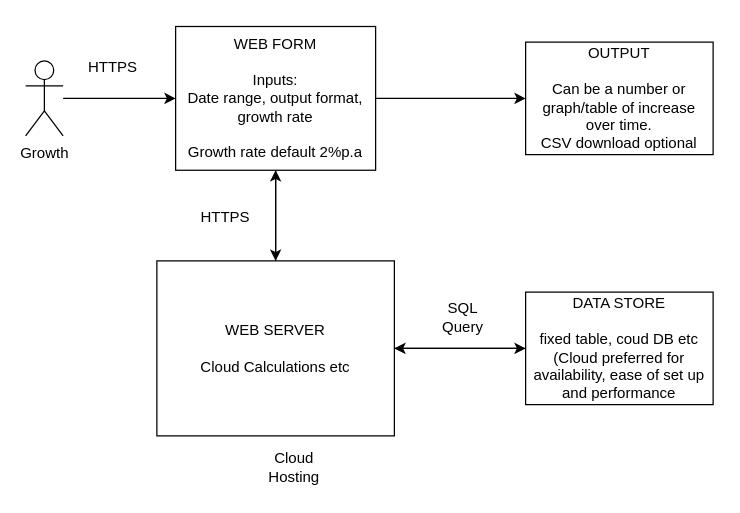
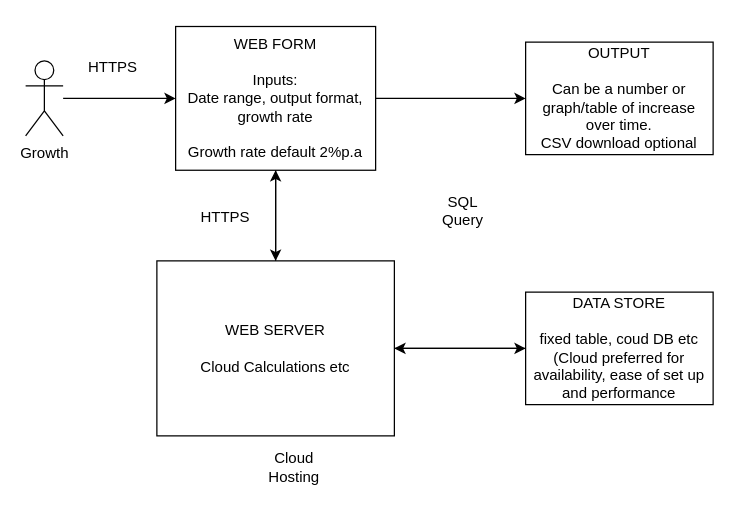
node "SQL Query": moved (463, 317) -> (463, 211)
